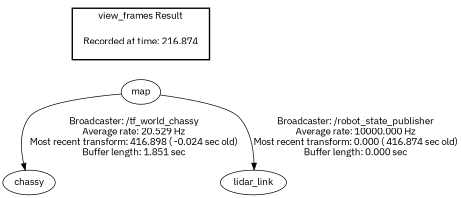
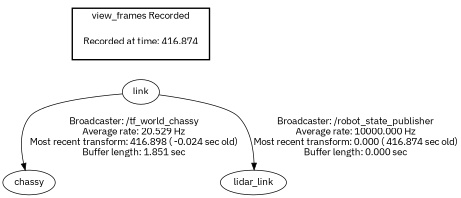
cluster "view_frames Result": label "view_frames Result" -> "view_frames Recorded"
node "Recorded at time: 216.874": label "Recorded at time: 216.874" -> "Recorded at time: 416.874"
node "map": label "map" -> "link"
